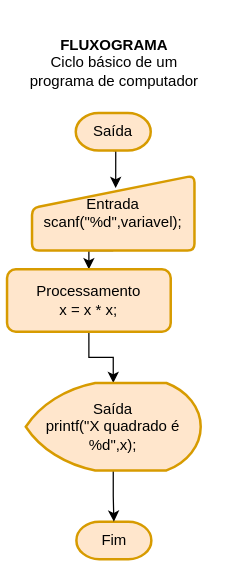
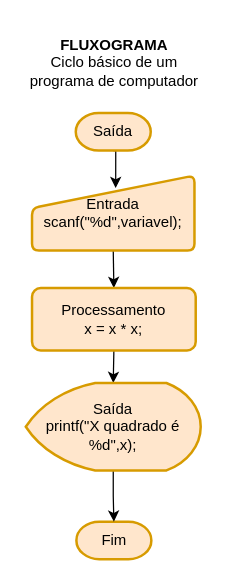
node "Processamento x = x * x;": moved (89, 301) -> (114, 319)
